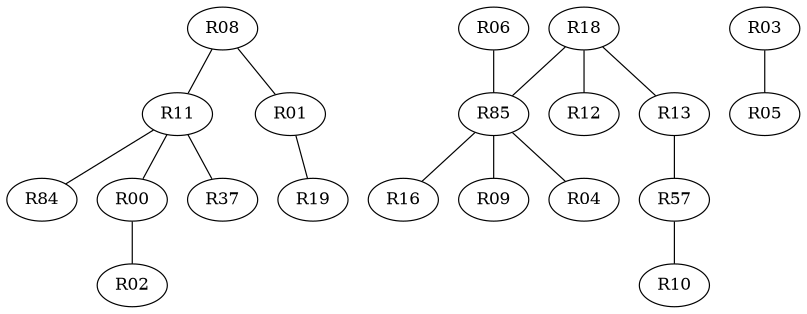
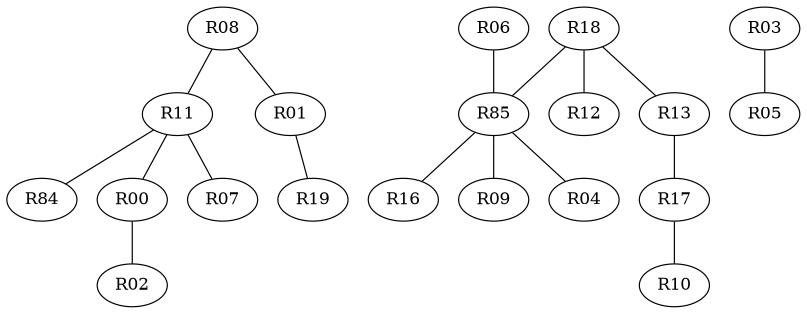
node "R37": label "R37" -> "R07"
node "R57": label "R57" -> "R17"
